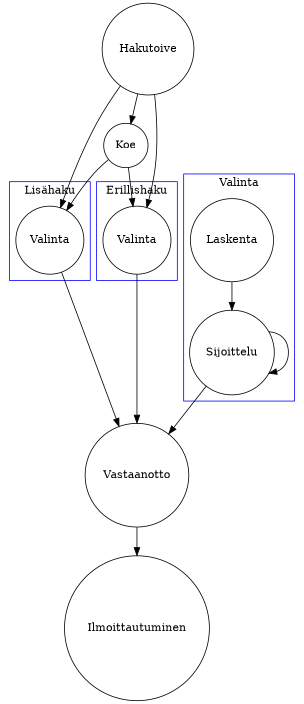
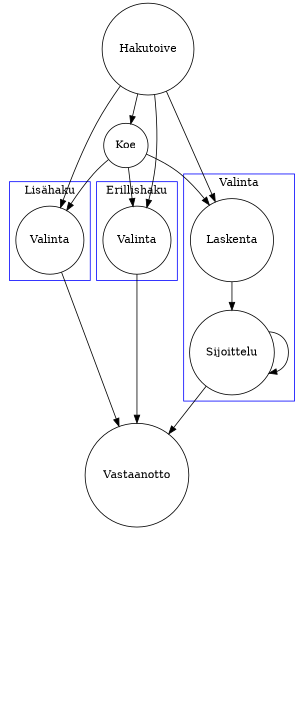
edge "Hakutoive" -> "Laskenta": added
edge "Koe" -> "Laskenta": added
node "Ilmoittautuminen": removed
